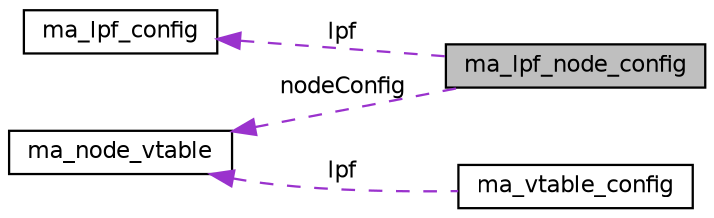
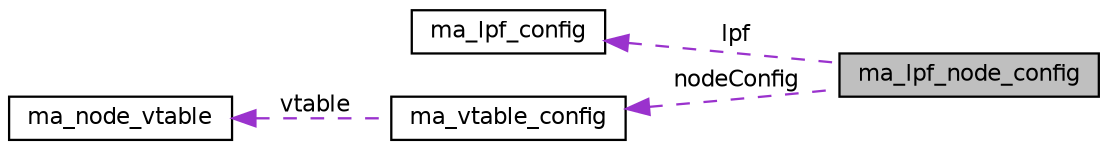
edge "ma_lpf_node_config" -> "ma_node_vtable": now "ma_lpf_node_config" -> "ma_vtable_config"
edge "ma_vtable_config" -> "ma_node_vtable": label " lpf" -> " vtable"
